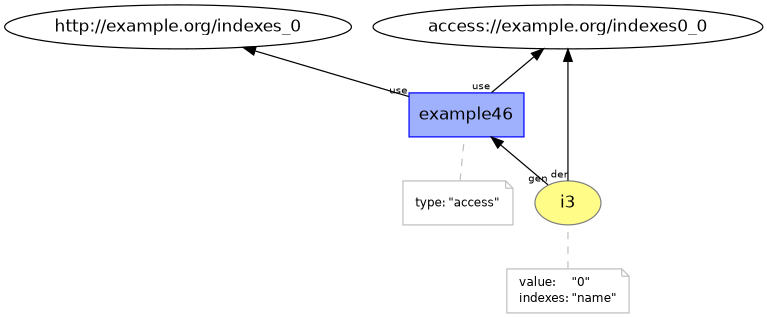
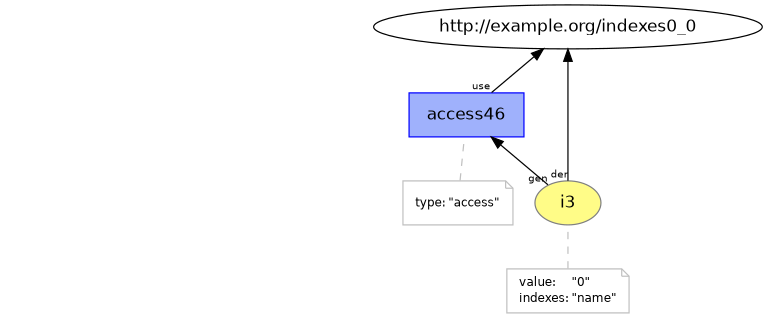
node "http://example.org/indexes_0": removed
node "access://example.org/indexes0_0": label "access://example.org/indexes0_0" -> "http://example.org/indexes0_0"
node "example46": label "example46" -> "access46"
